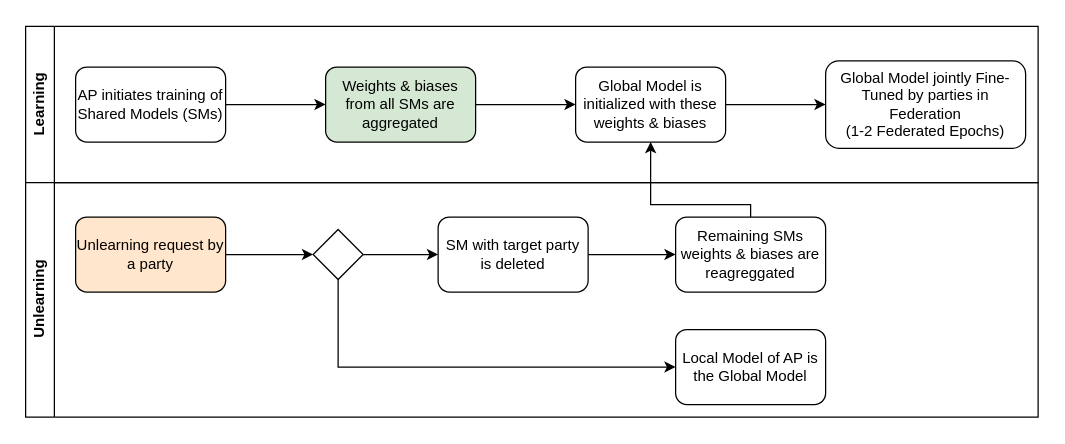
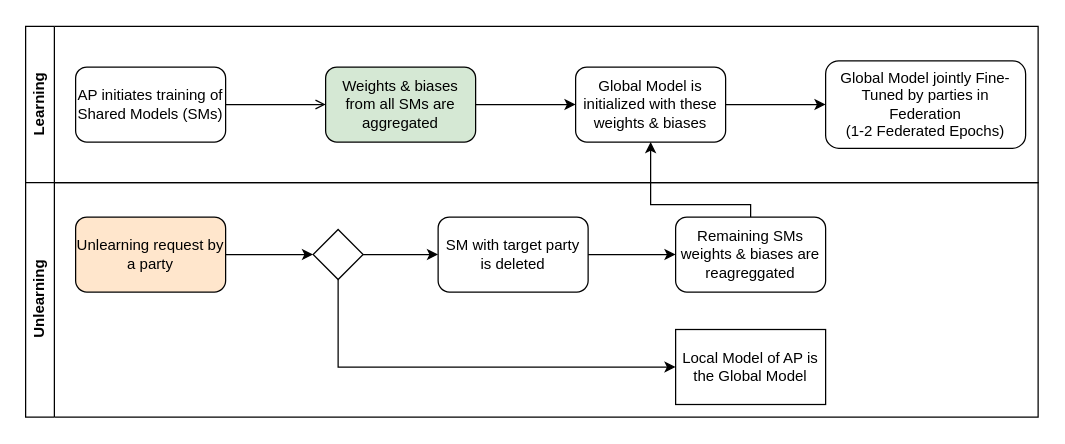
edge "AP initiates training of Shared Models (SMs)" -> "Weights & biases from all SMs are aggregated": arrowhead classic -> open
node "Local Model of AP is the Global Model": shape rounded rectangle -> rectangle
